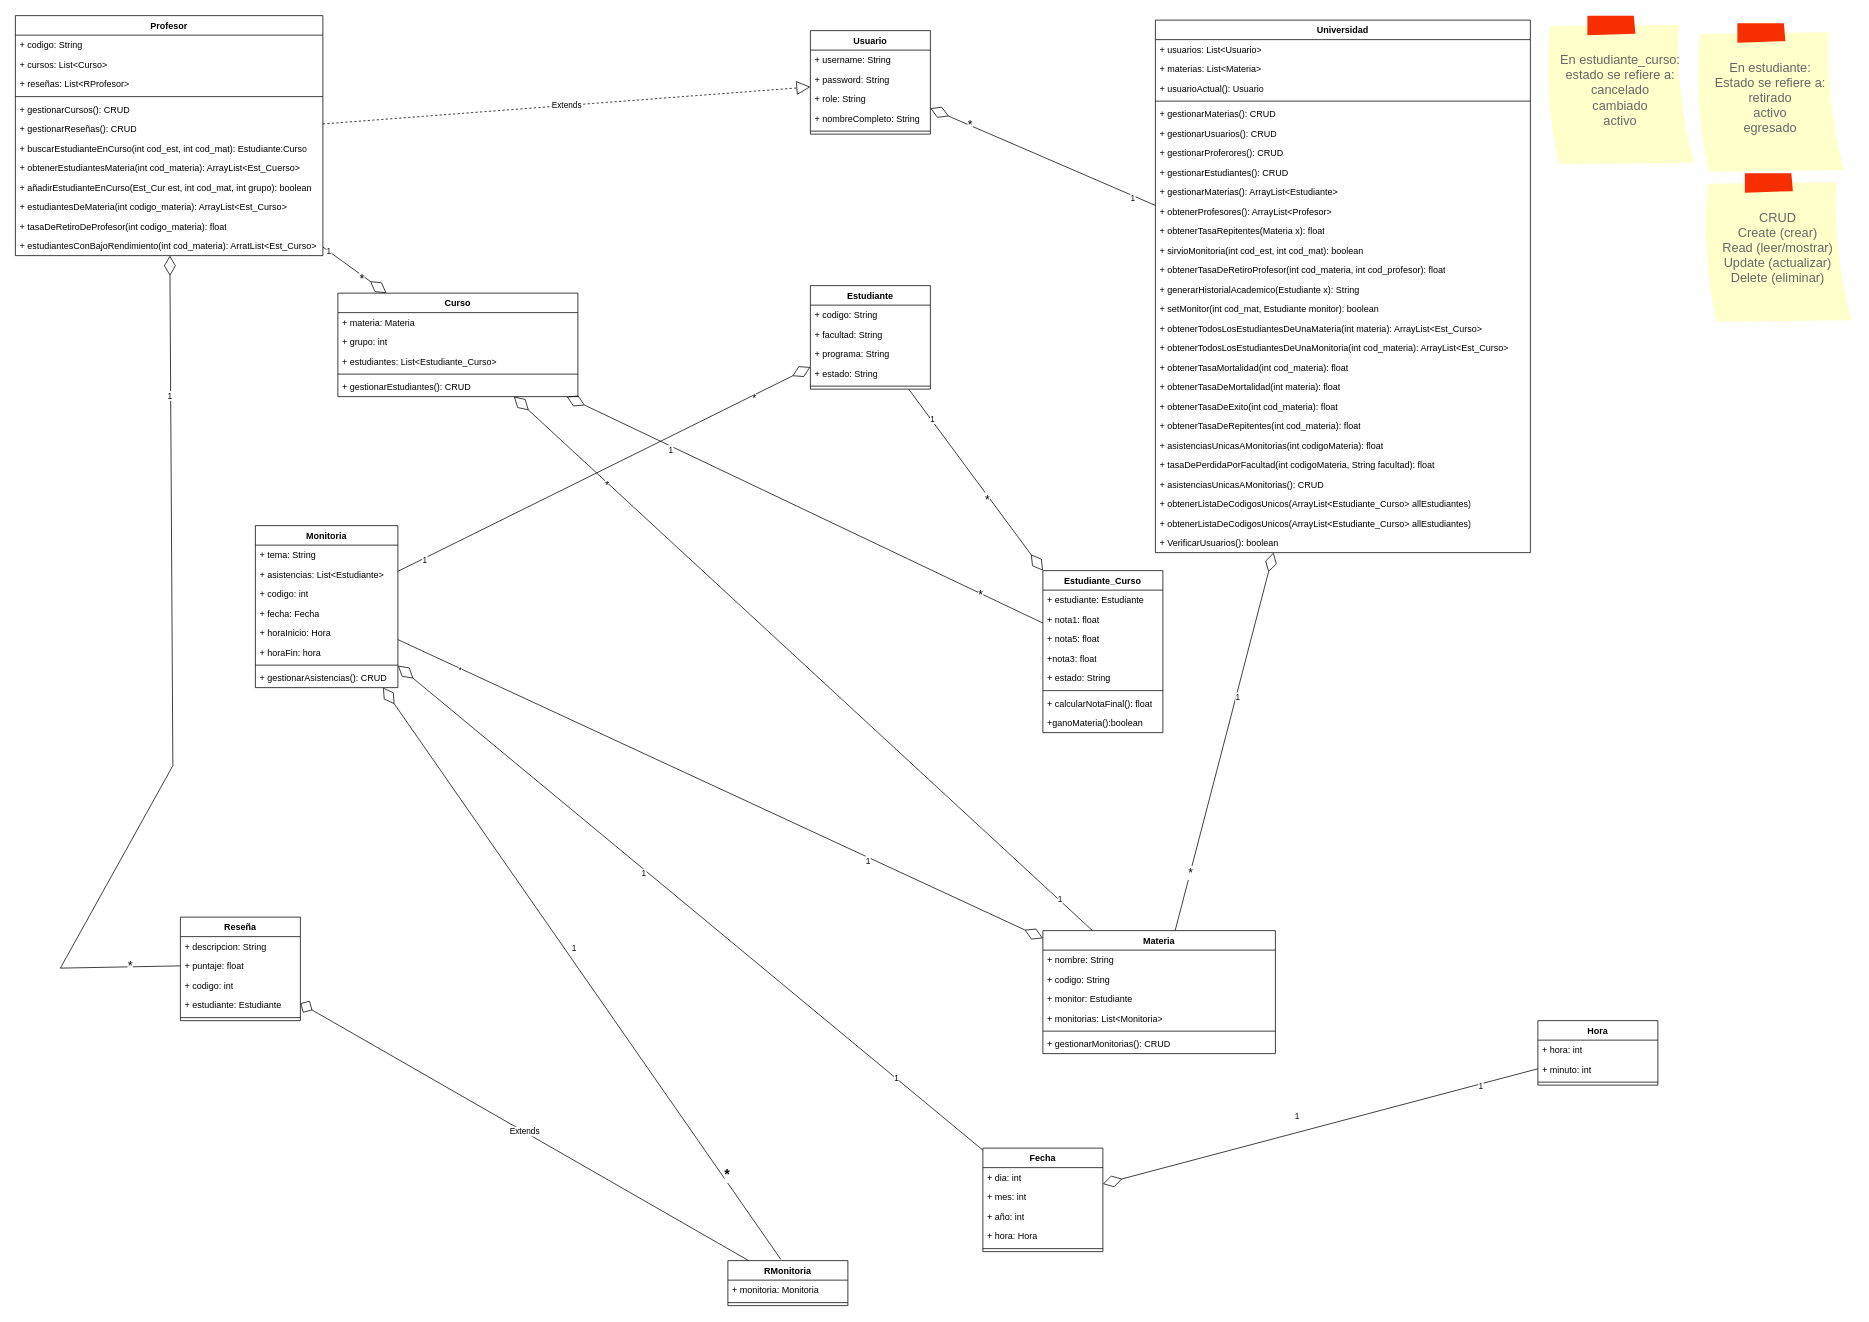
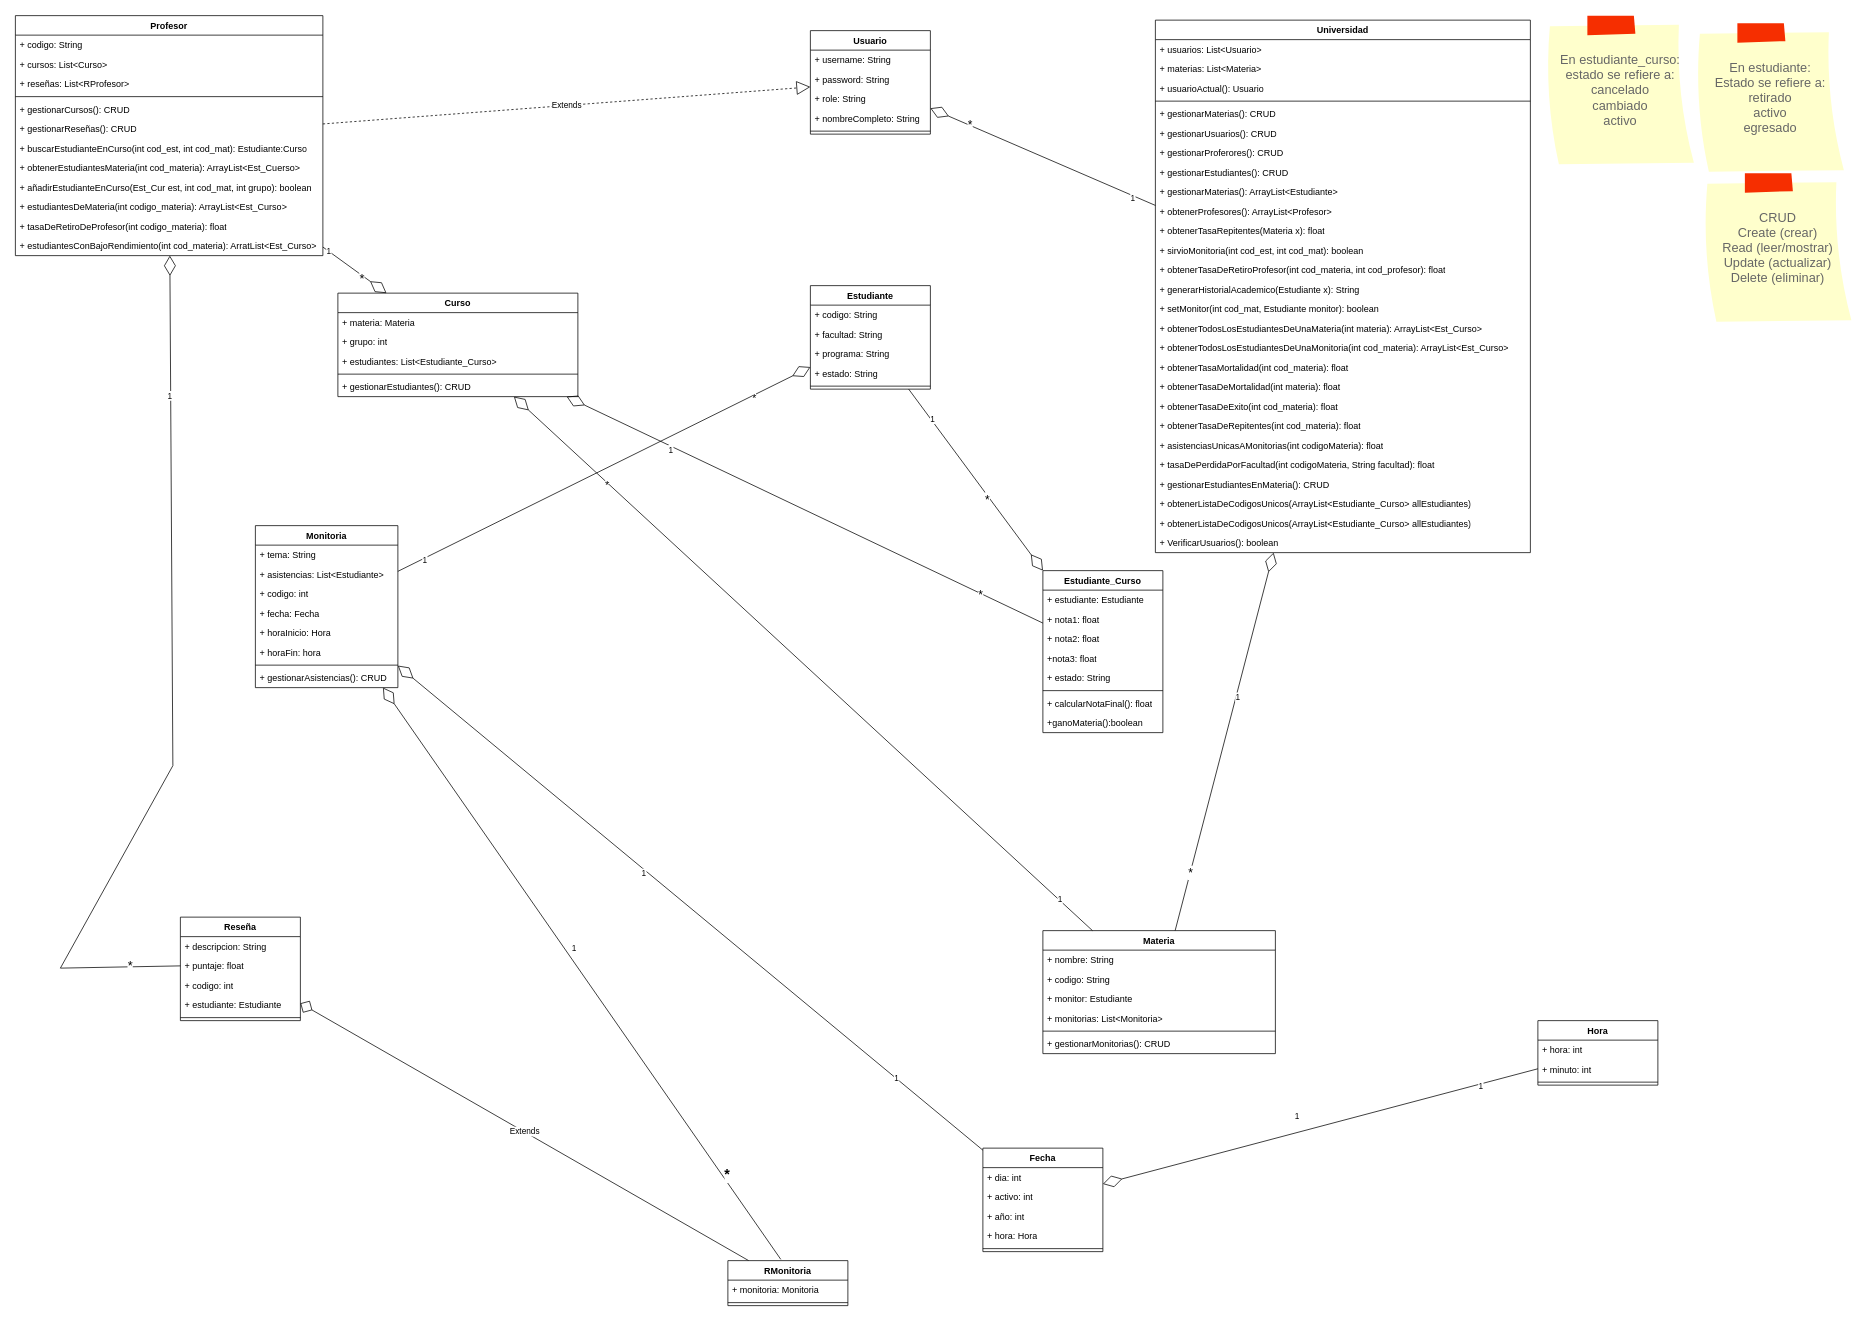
node "+ asistenciasUnicasAMonitorias(): CRUD": label "+ asistenciasUnicasAMonitorias(): CRUD" -> "+ gestionarEstudiantesEnMateria(): CRUD"
node "+ nota5: float": label "+ nota5: float" -> "+ nota2: float"
edge "Monitoria" -> "Materia": removed, labels "*", "1"
node "+ mes: int": label "+ mes: int" -> "+ activo: int"
